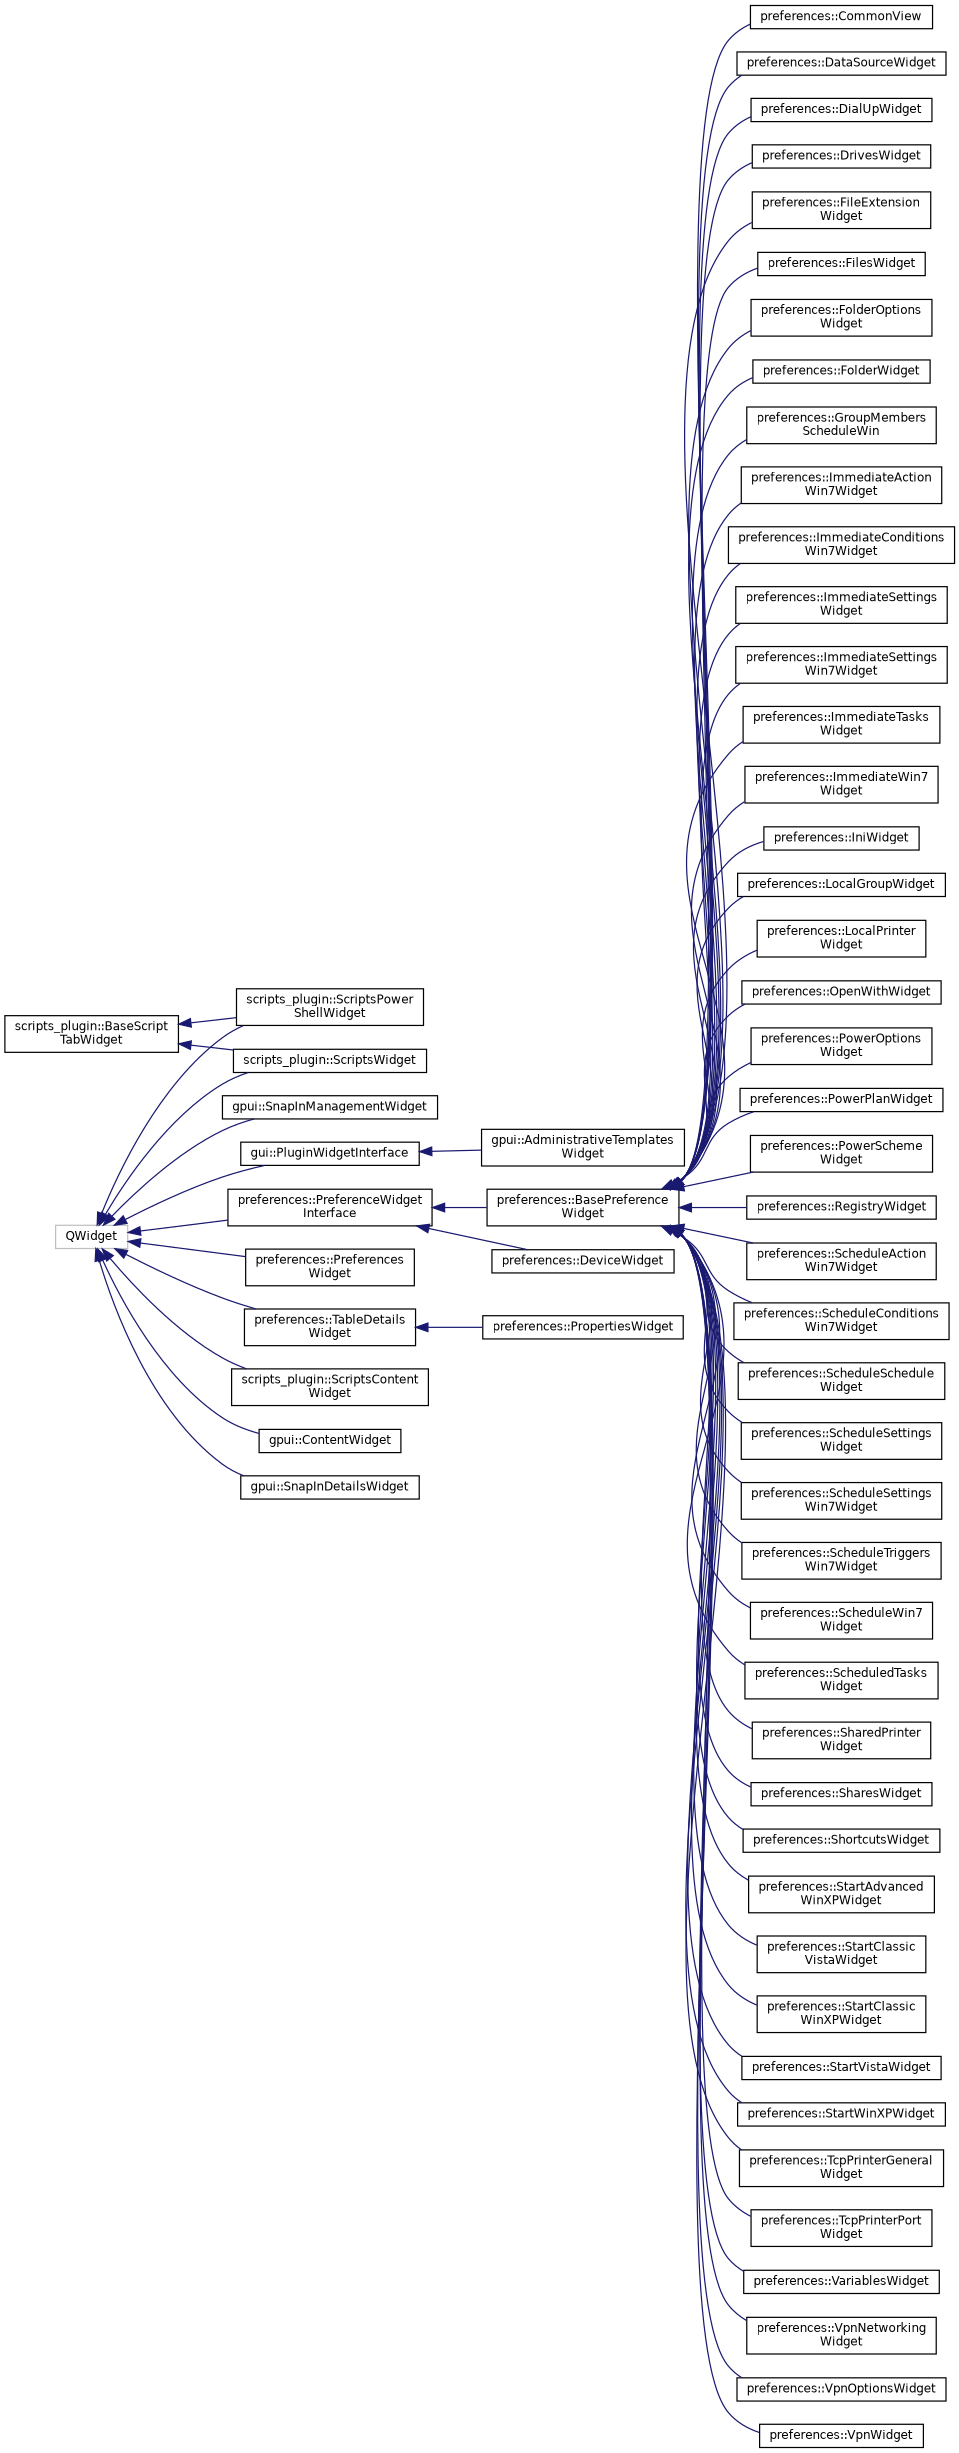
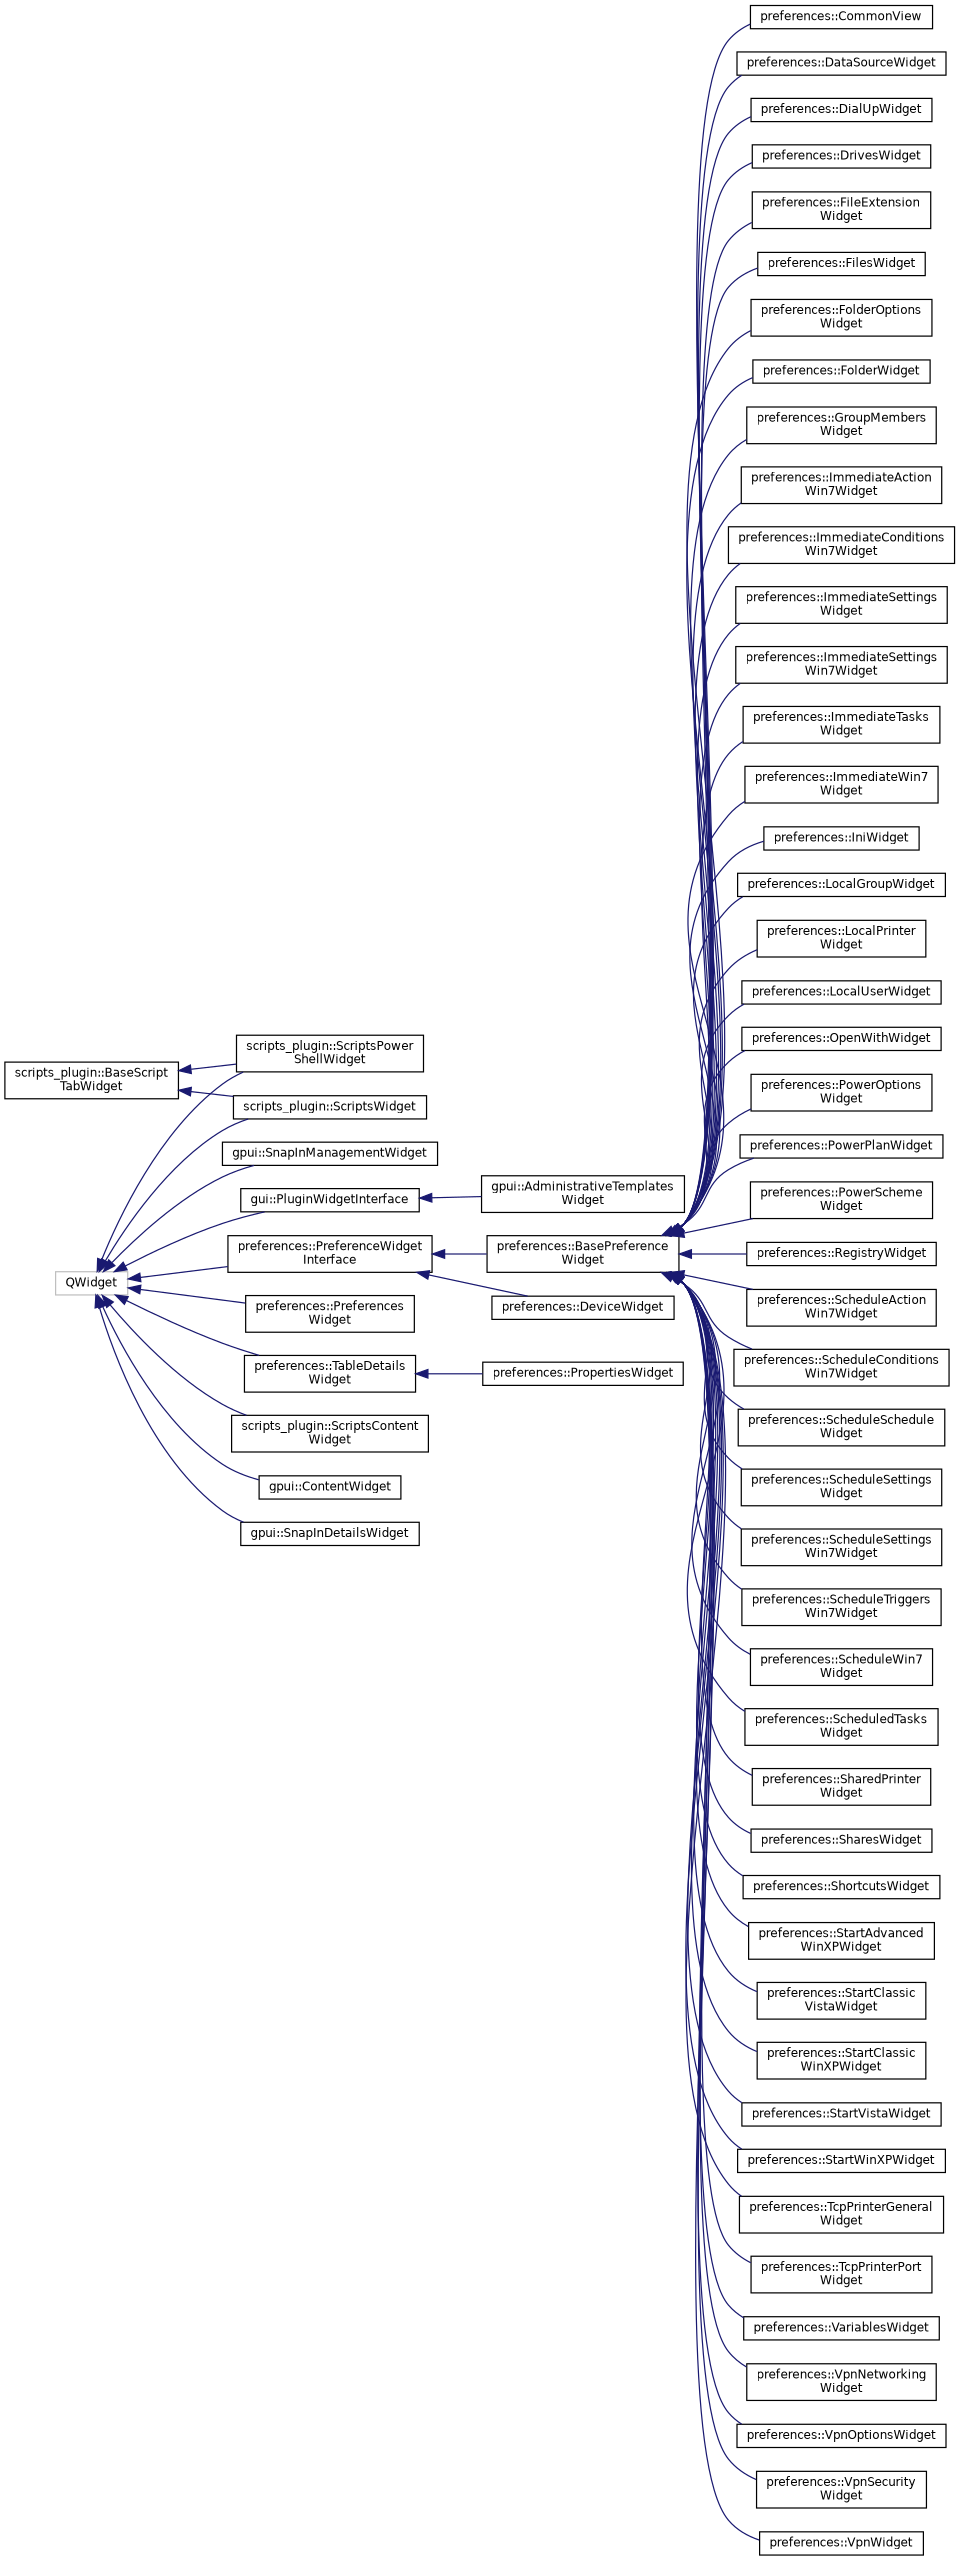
node "preferences::GroupMembers ScheduleWin": label "preferences::GroupMembers ScheduleWin" -> "preferences::GroupMembers Widget"
node "preferences::LocalUserWidget": added
node "preferences::VpnSecurity Widget": added
